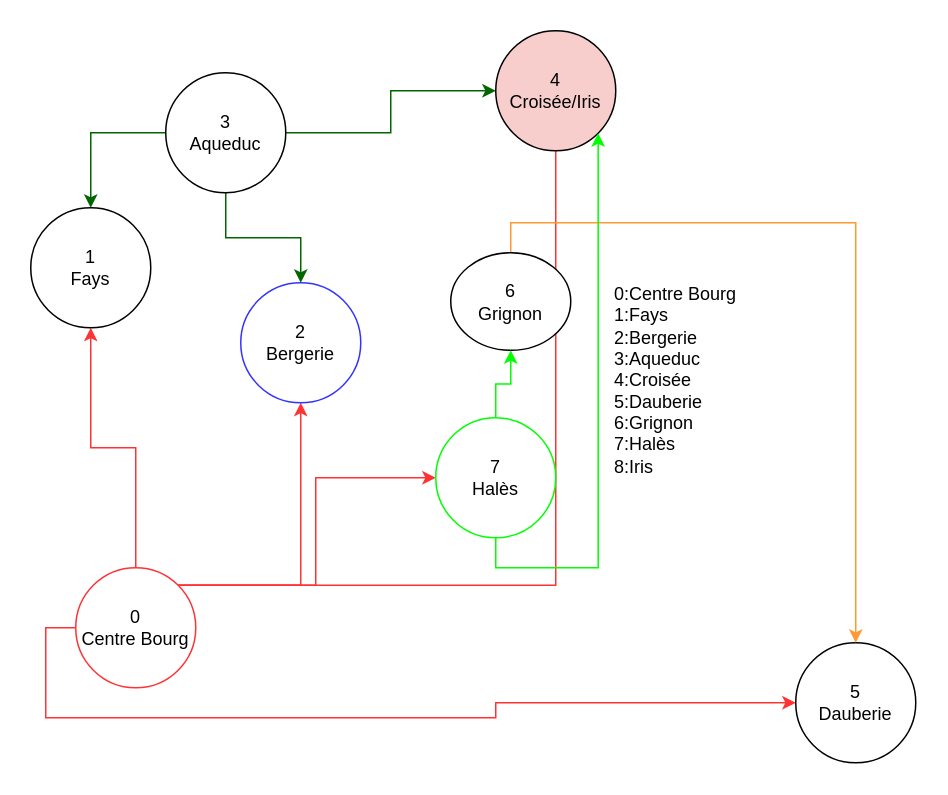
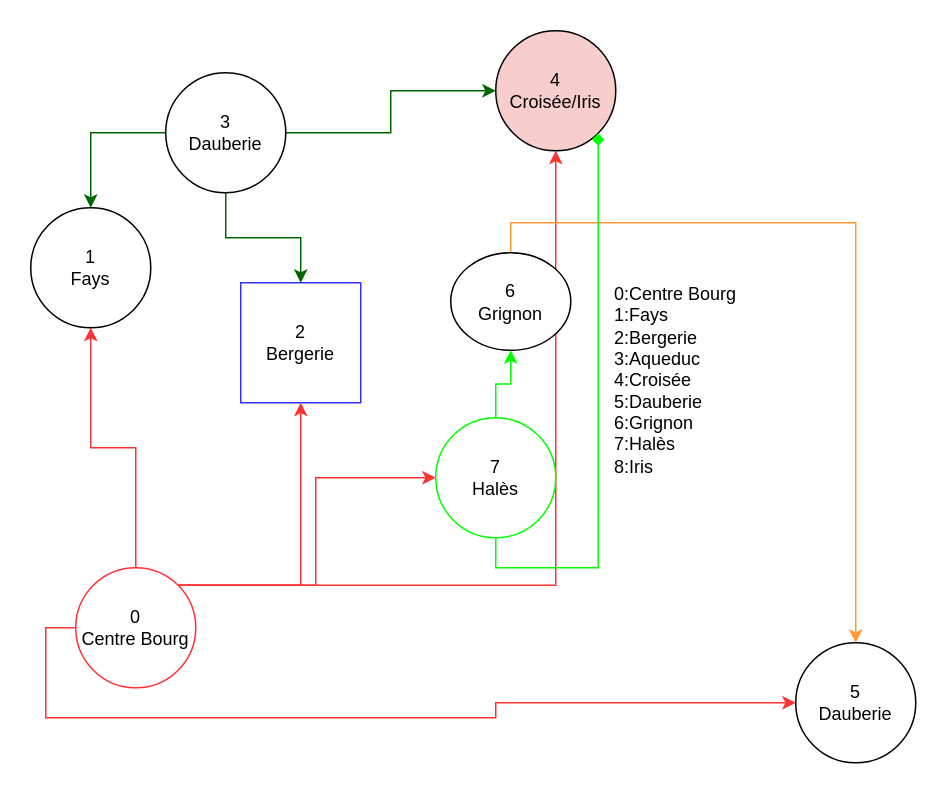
node "3 Aqueduc": label "3 Aqueduc" -> "3 Dauberie"
edge "7 Halès" -> "4 Croisée/Iris": arrowhead classic -> diamond
edge "4 Croisée/Iris" -- "0 Centre Bourg": arrowhead none -> classic
node "2 Bergerie": shape ellipse -> rectangle
